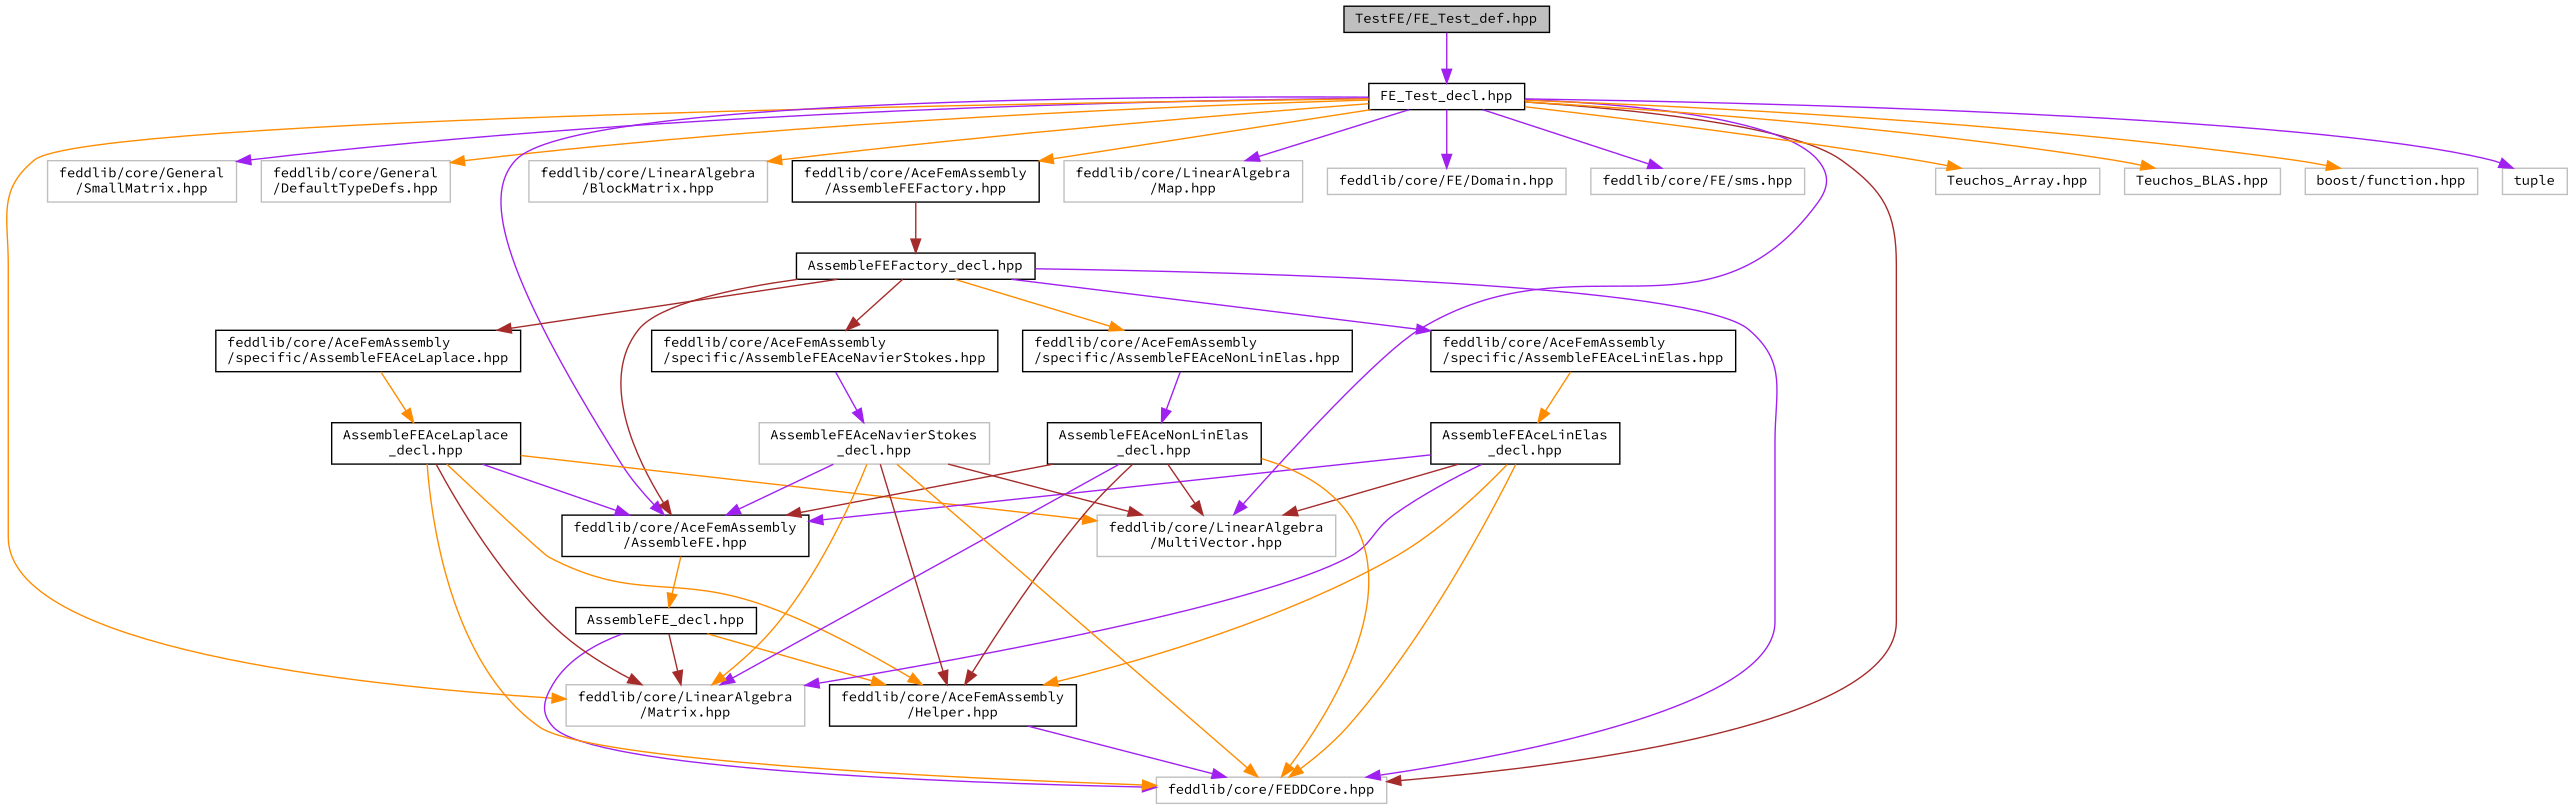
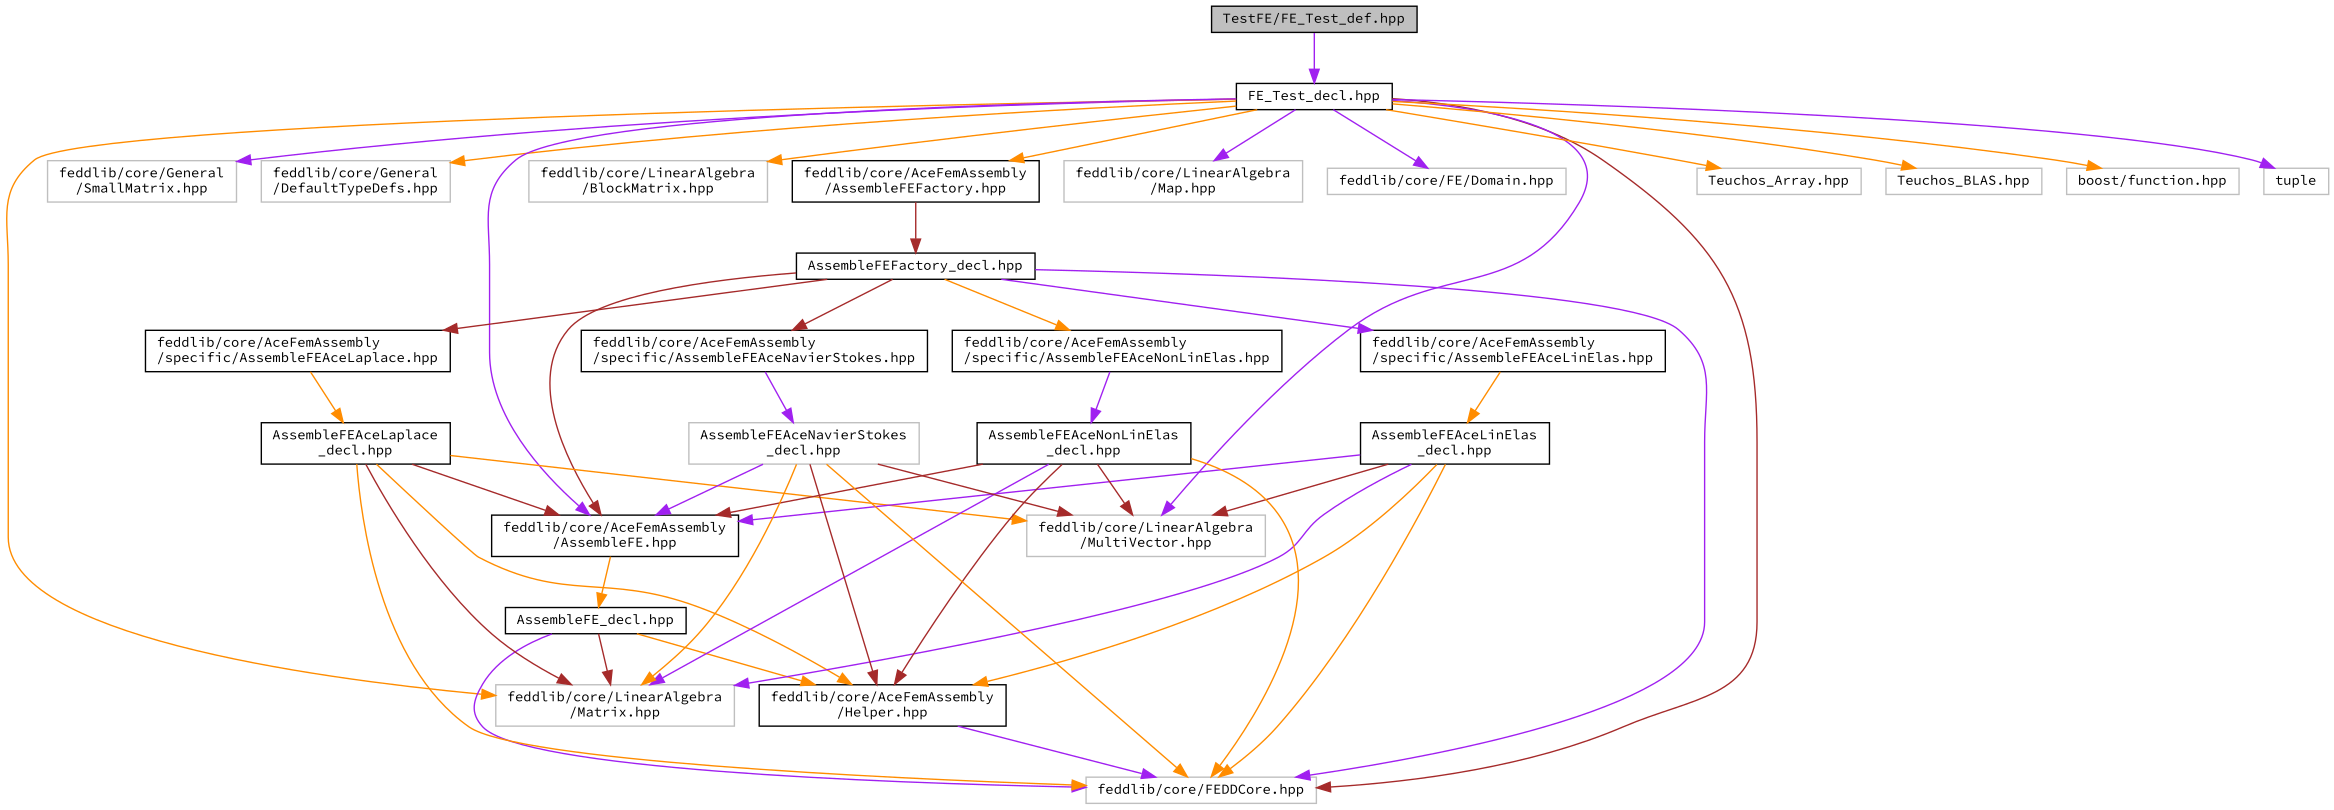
node "feddlib/core/FE/sms.hpp": removed
edge "AssembleFEAceLaplace _decl.hpp" -> "feddlib/core/AceFemAssembly /AssembleFE.hpp": color purple -> brown
